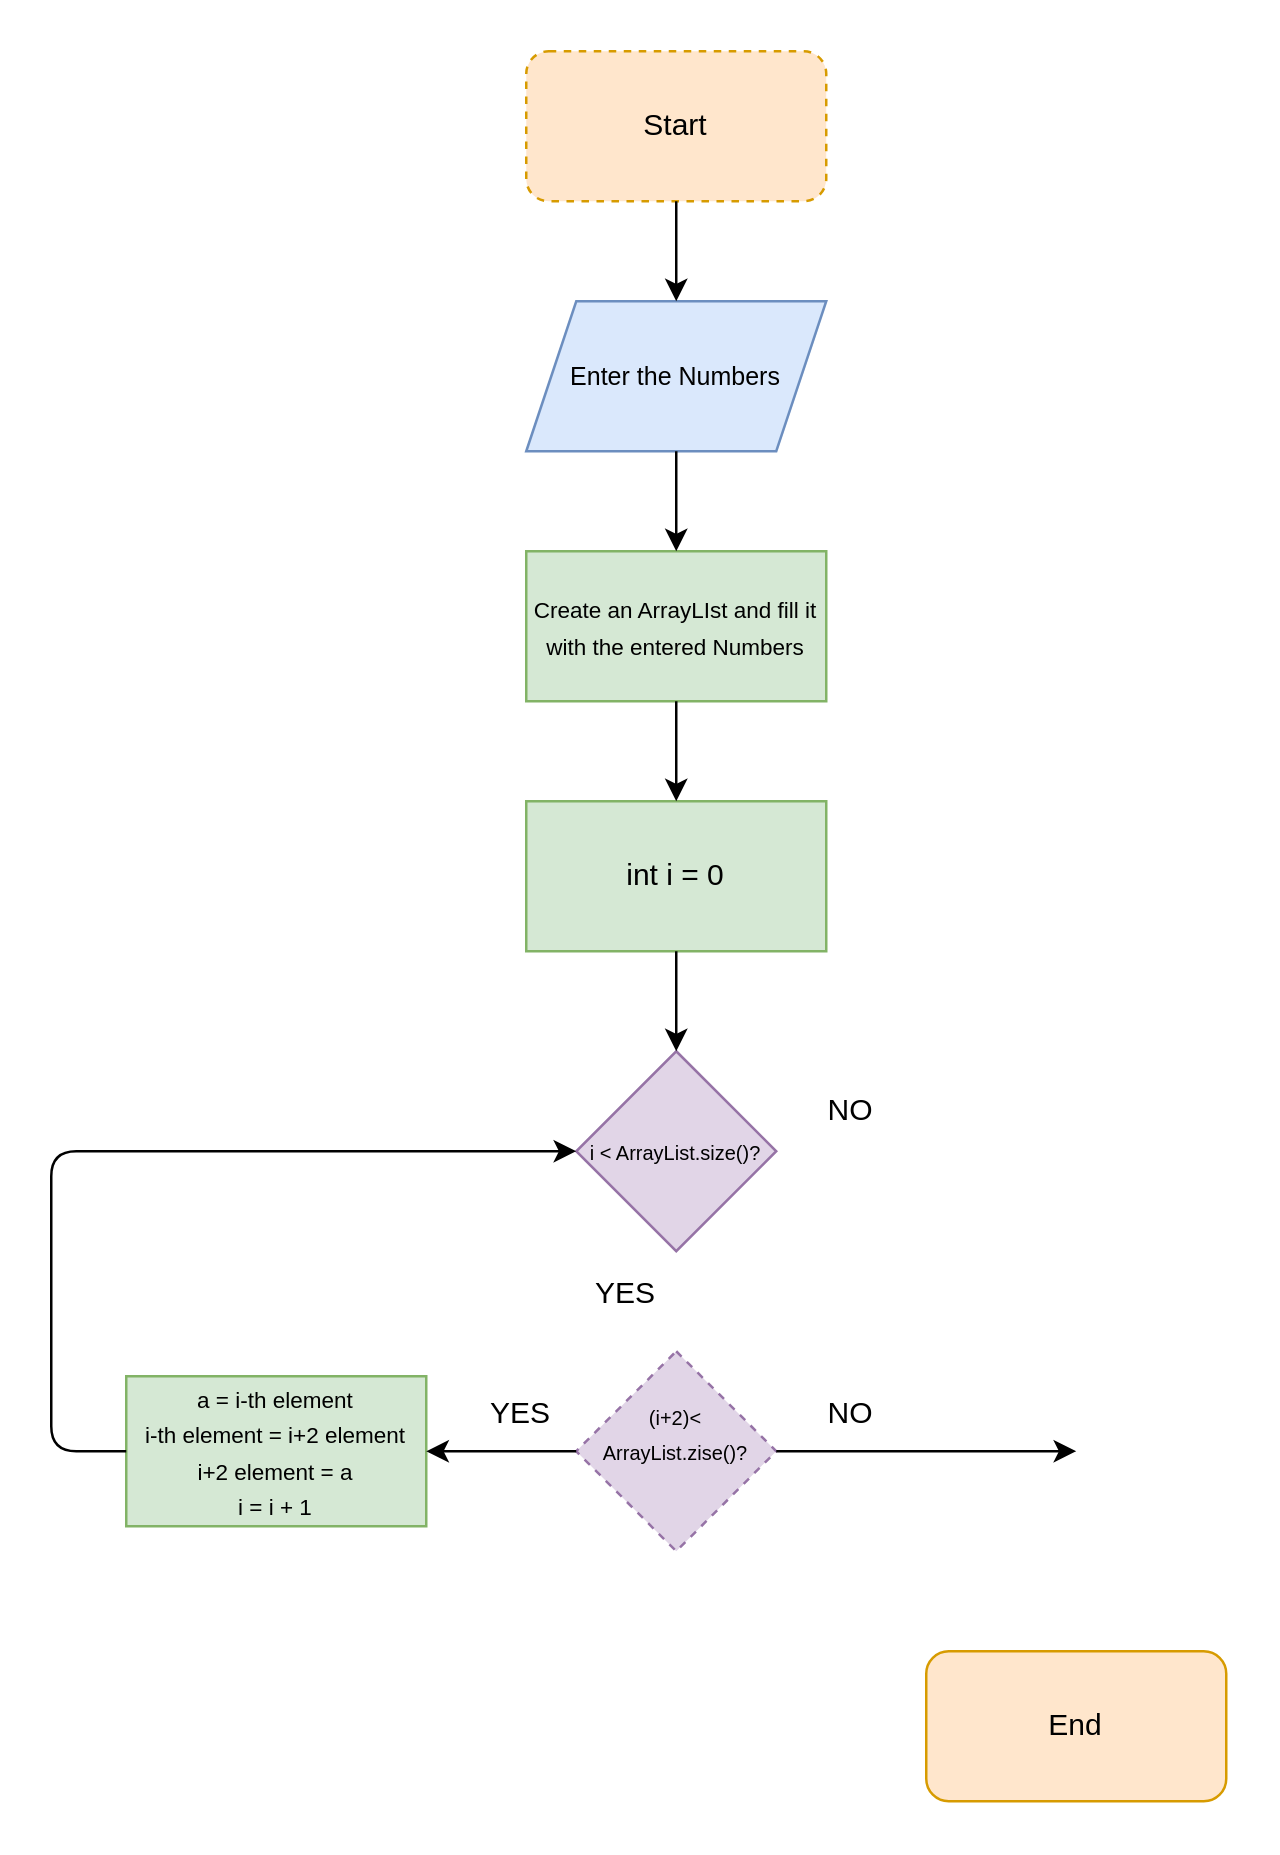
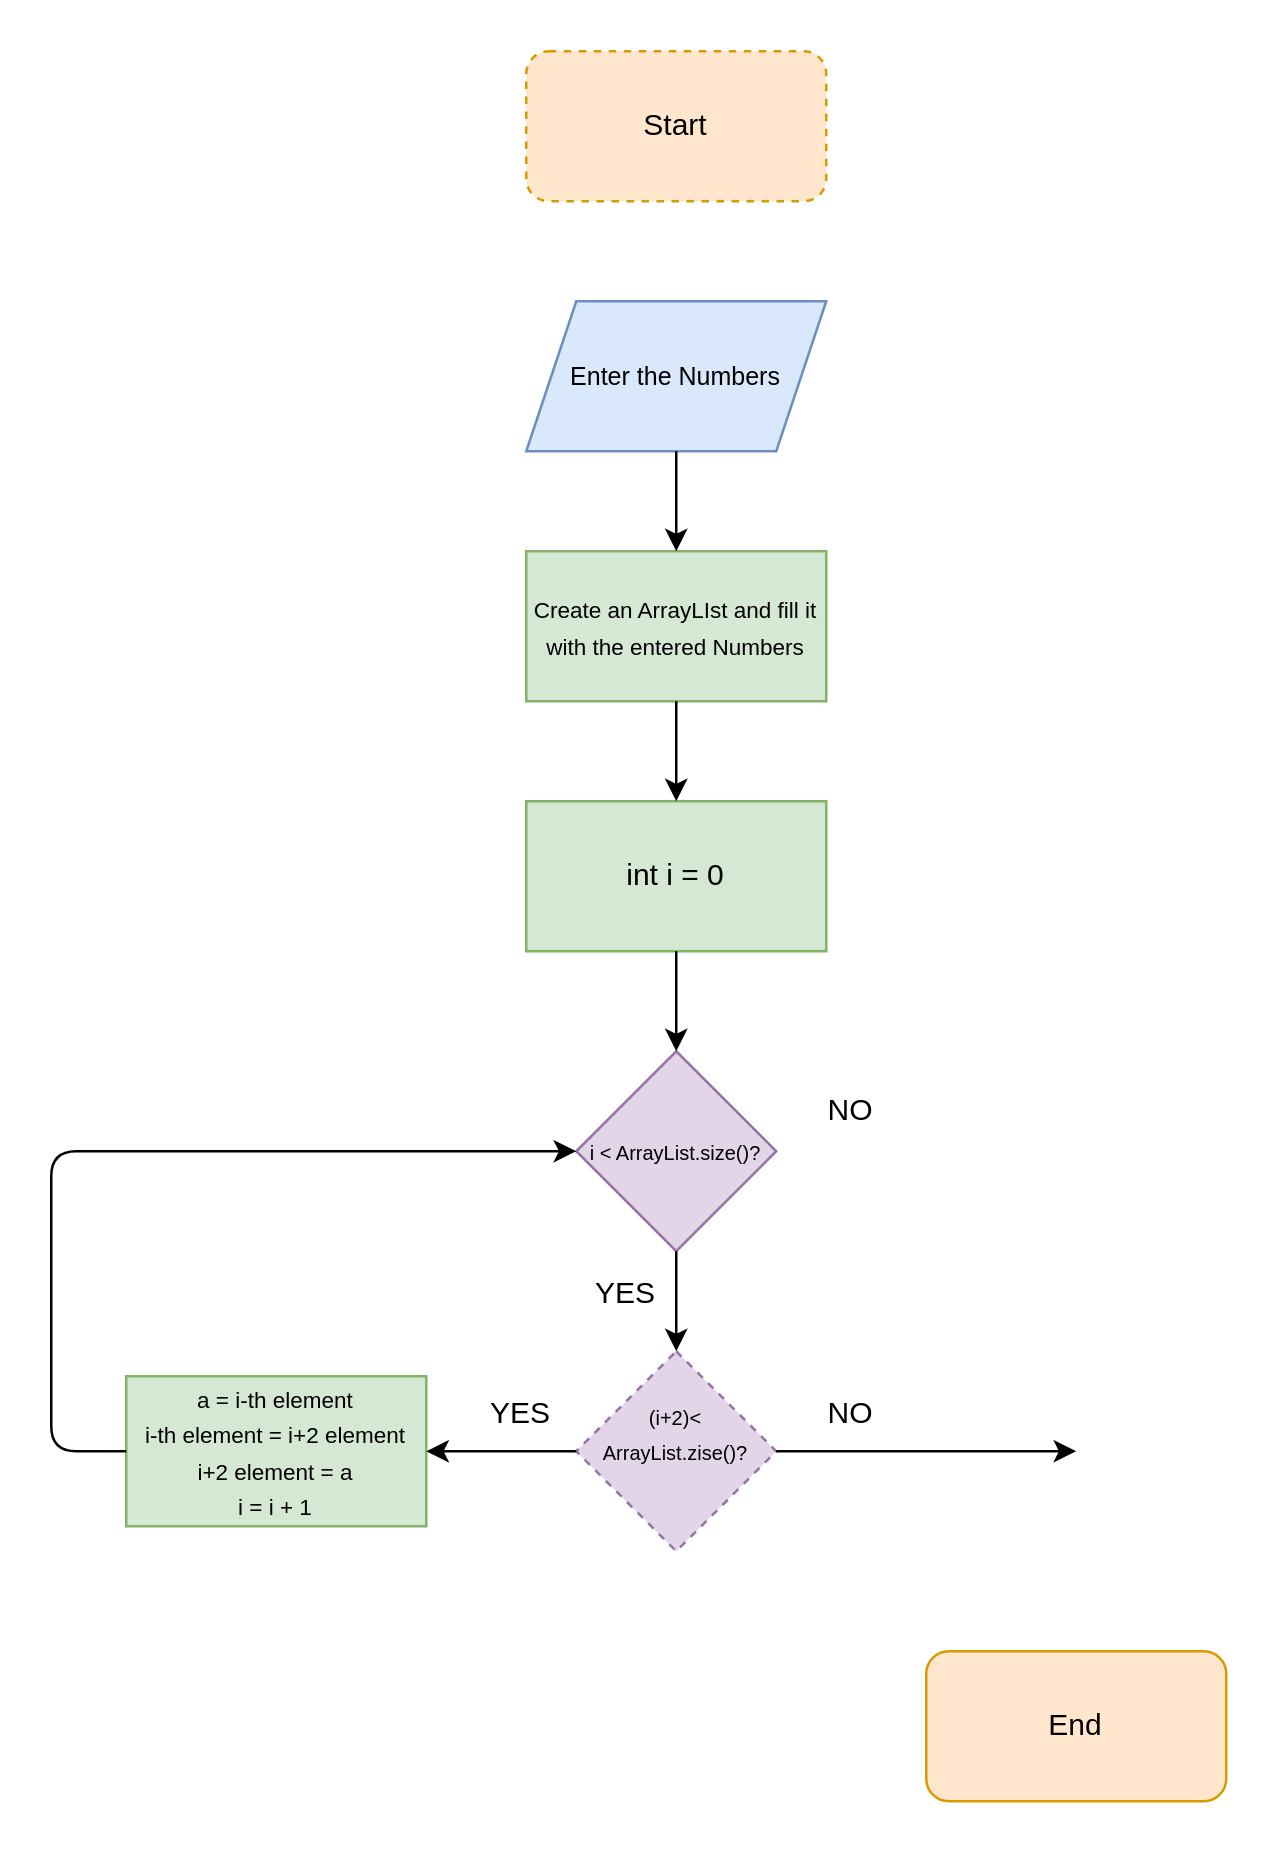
edge "Start" -> "Enter the Numbers": removed
edge "i < ArrayList.size()?" -> "(i+2)< ArrayList.zise()?": added
